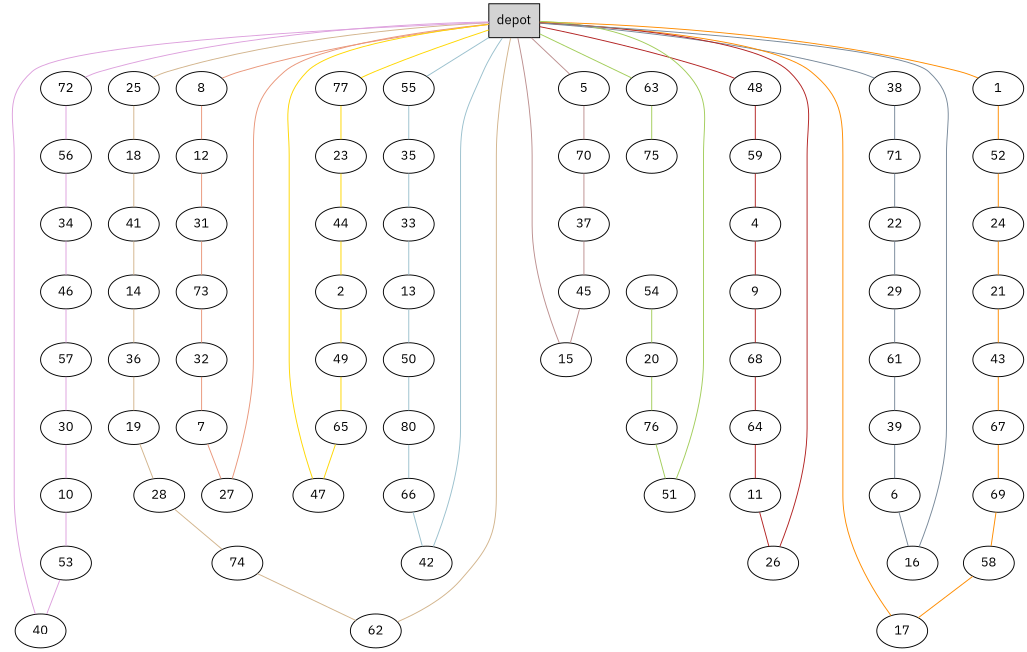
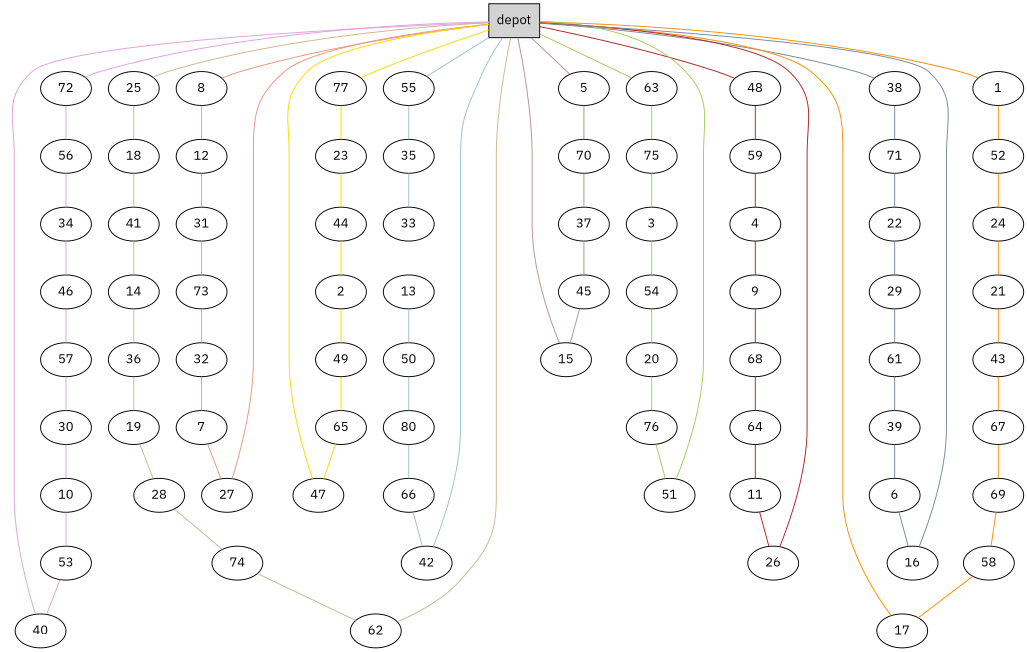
node "3": added
edge "33" -- "13": removed
